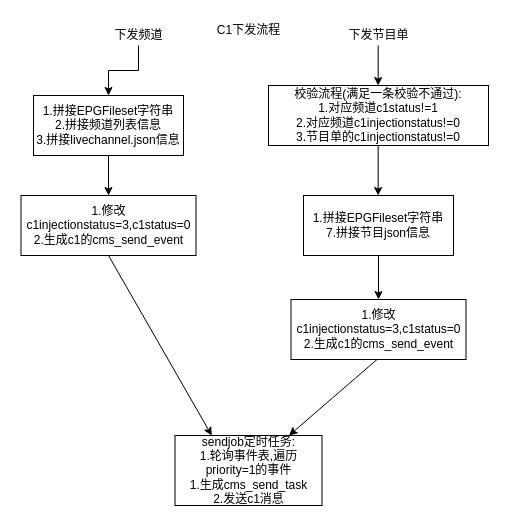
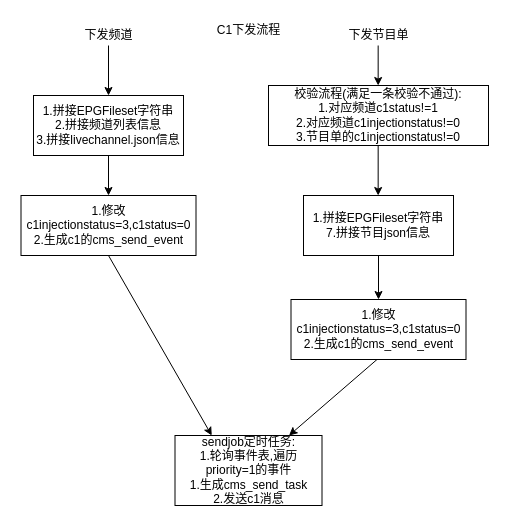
node "下发频道": moved (139, 36) -> (109, 36)
